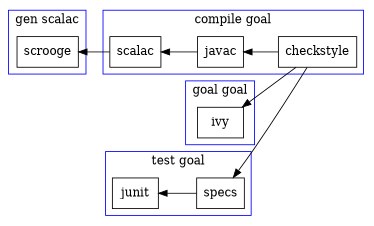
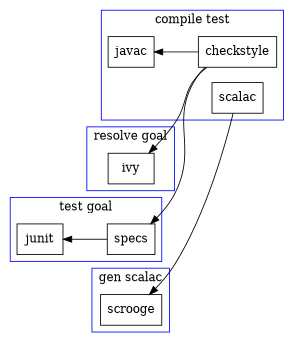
cluster "compile goal": label "compile goal" -> "compile test"
edge "javac" -> "scalac": removed
cluster "goal goal": label "goal goal" -> "resolve goal"
